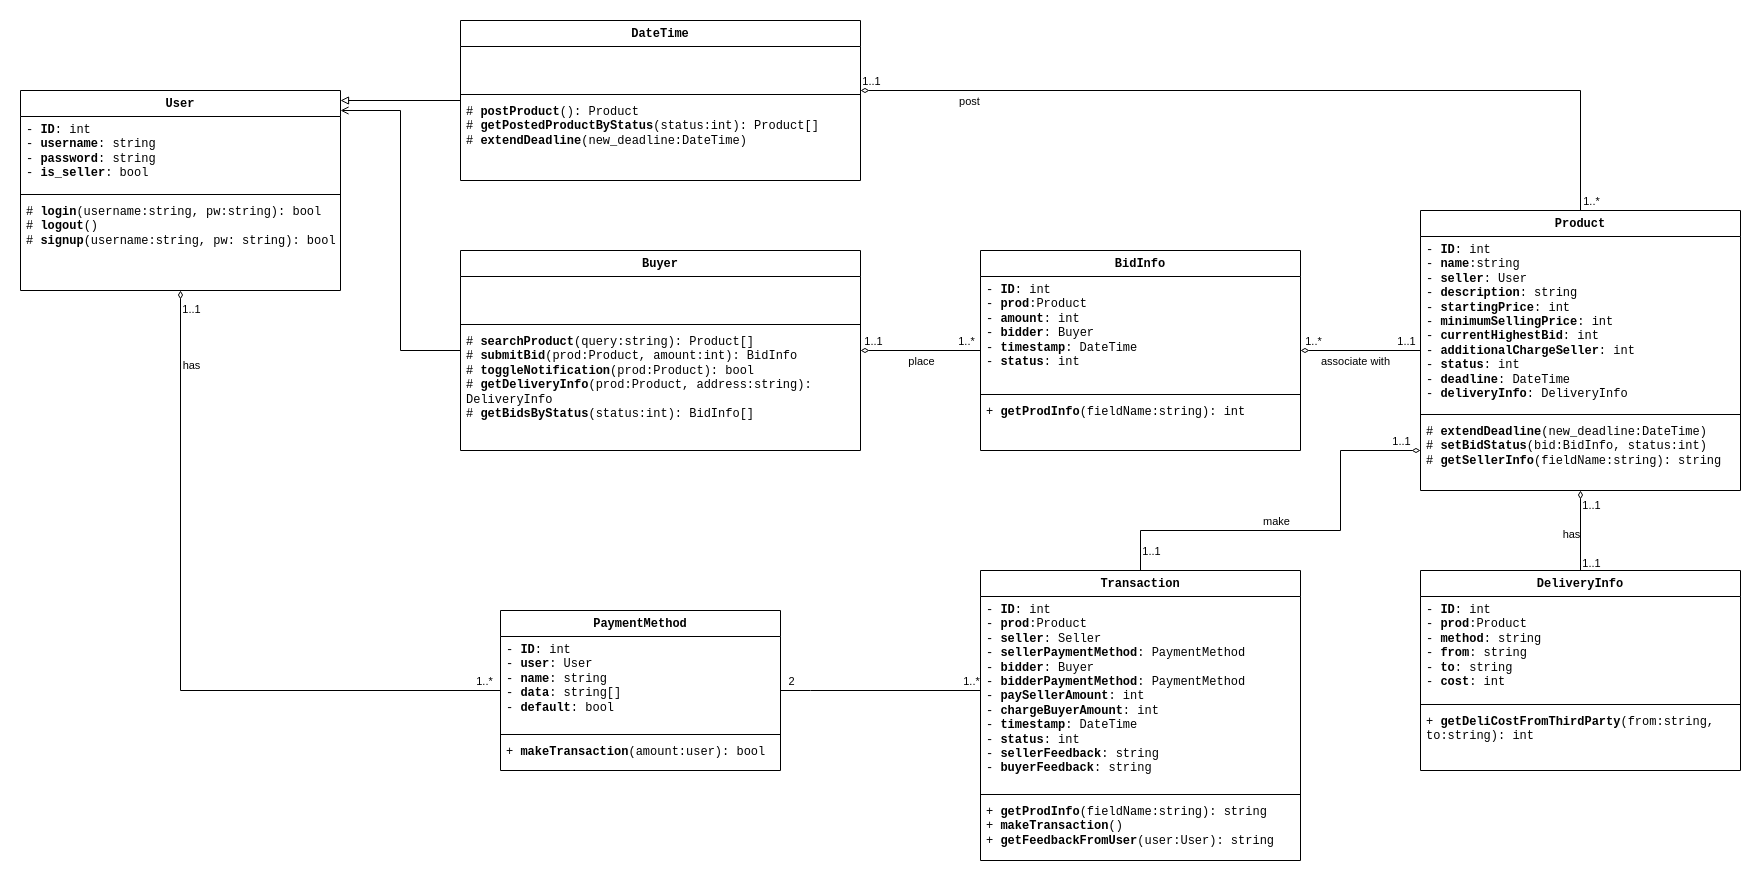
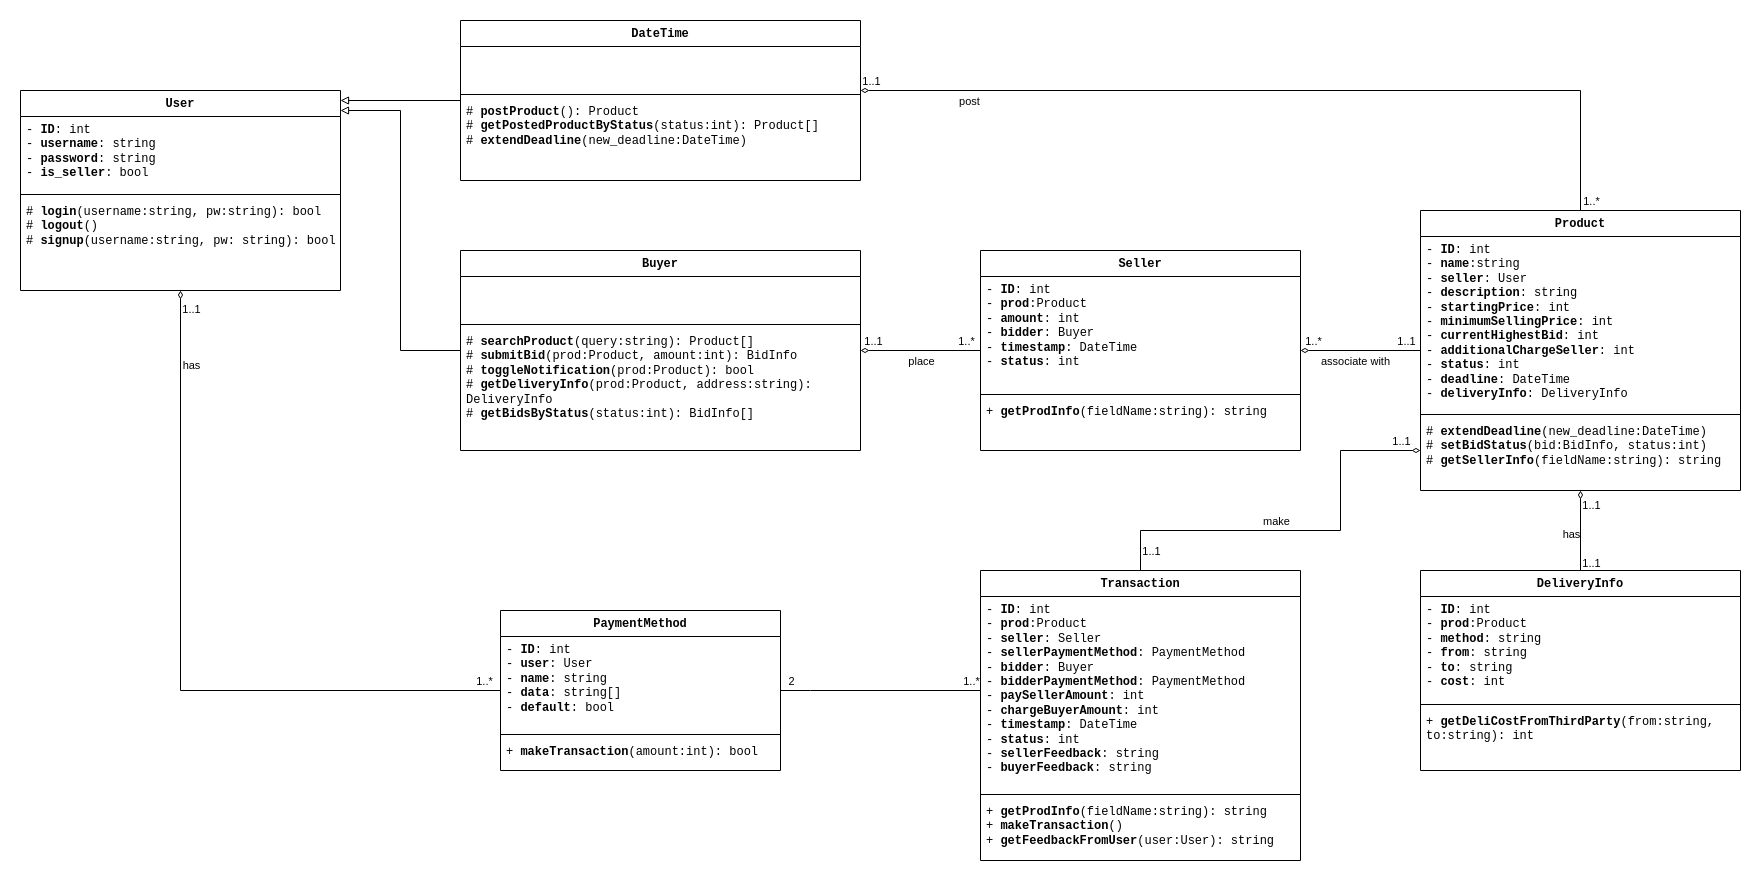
edge "Buyer" -> "User": arrowhead open -> block
node "BidInfo": label "BidInfo" -> "Seller"
node "+ getProdInfo(fieldName:string): int": label "+ getProdInfo(fieldName:string): int" -> "+ getProdInfo(fieldName:string): string"
node "+ makeTransaction(amount:user): bool": label "+ makeTransaction(amount:user): bool" -> "+ makeTransaction(amount:int): bool"
